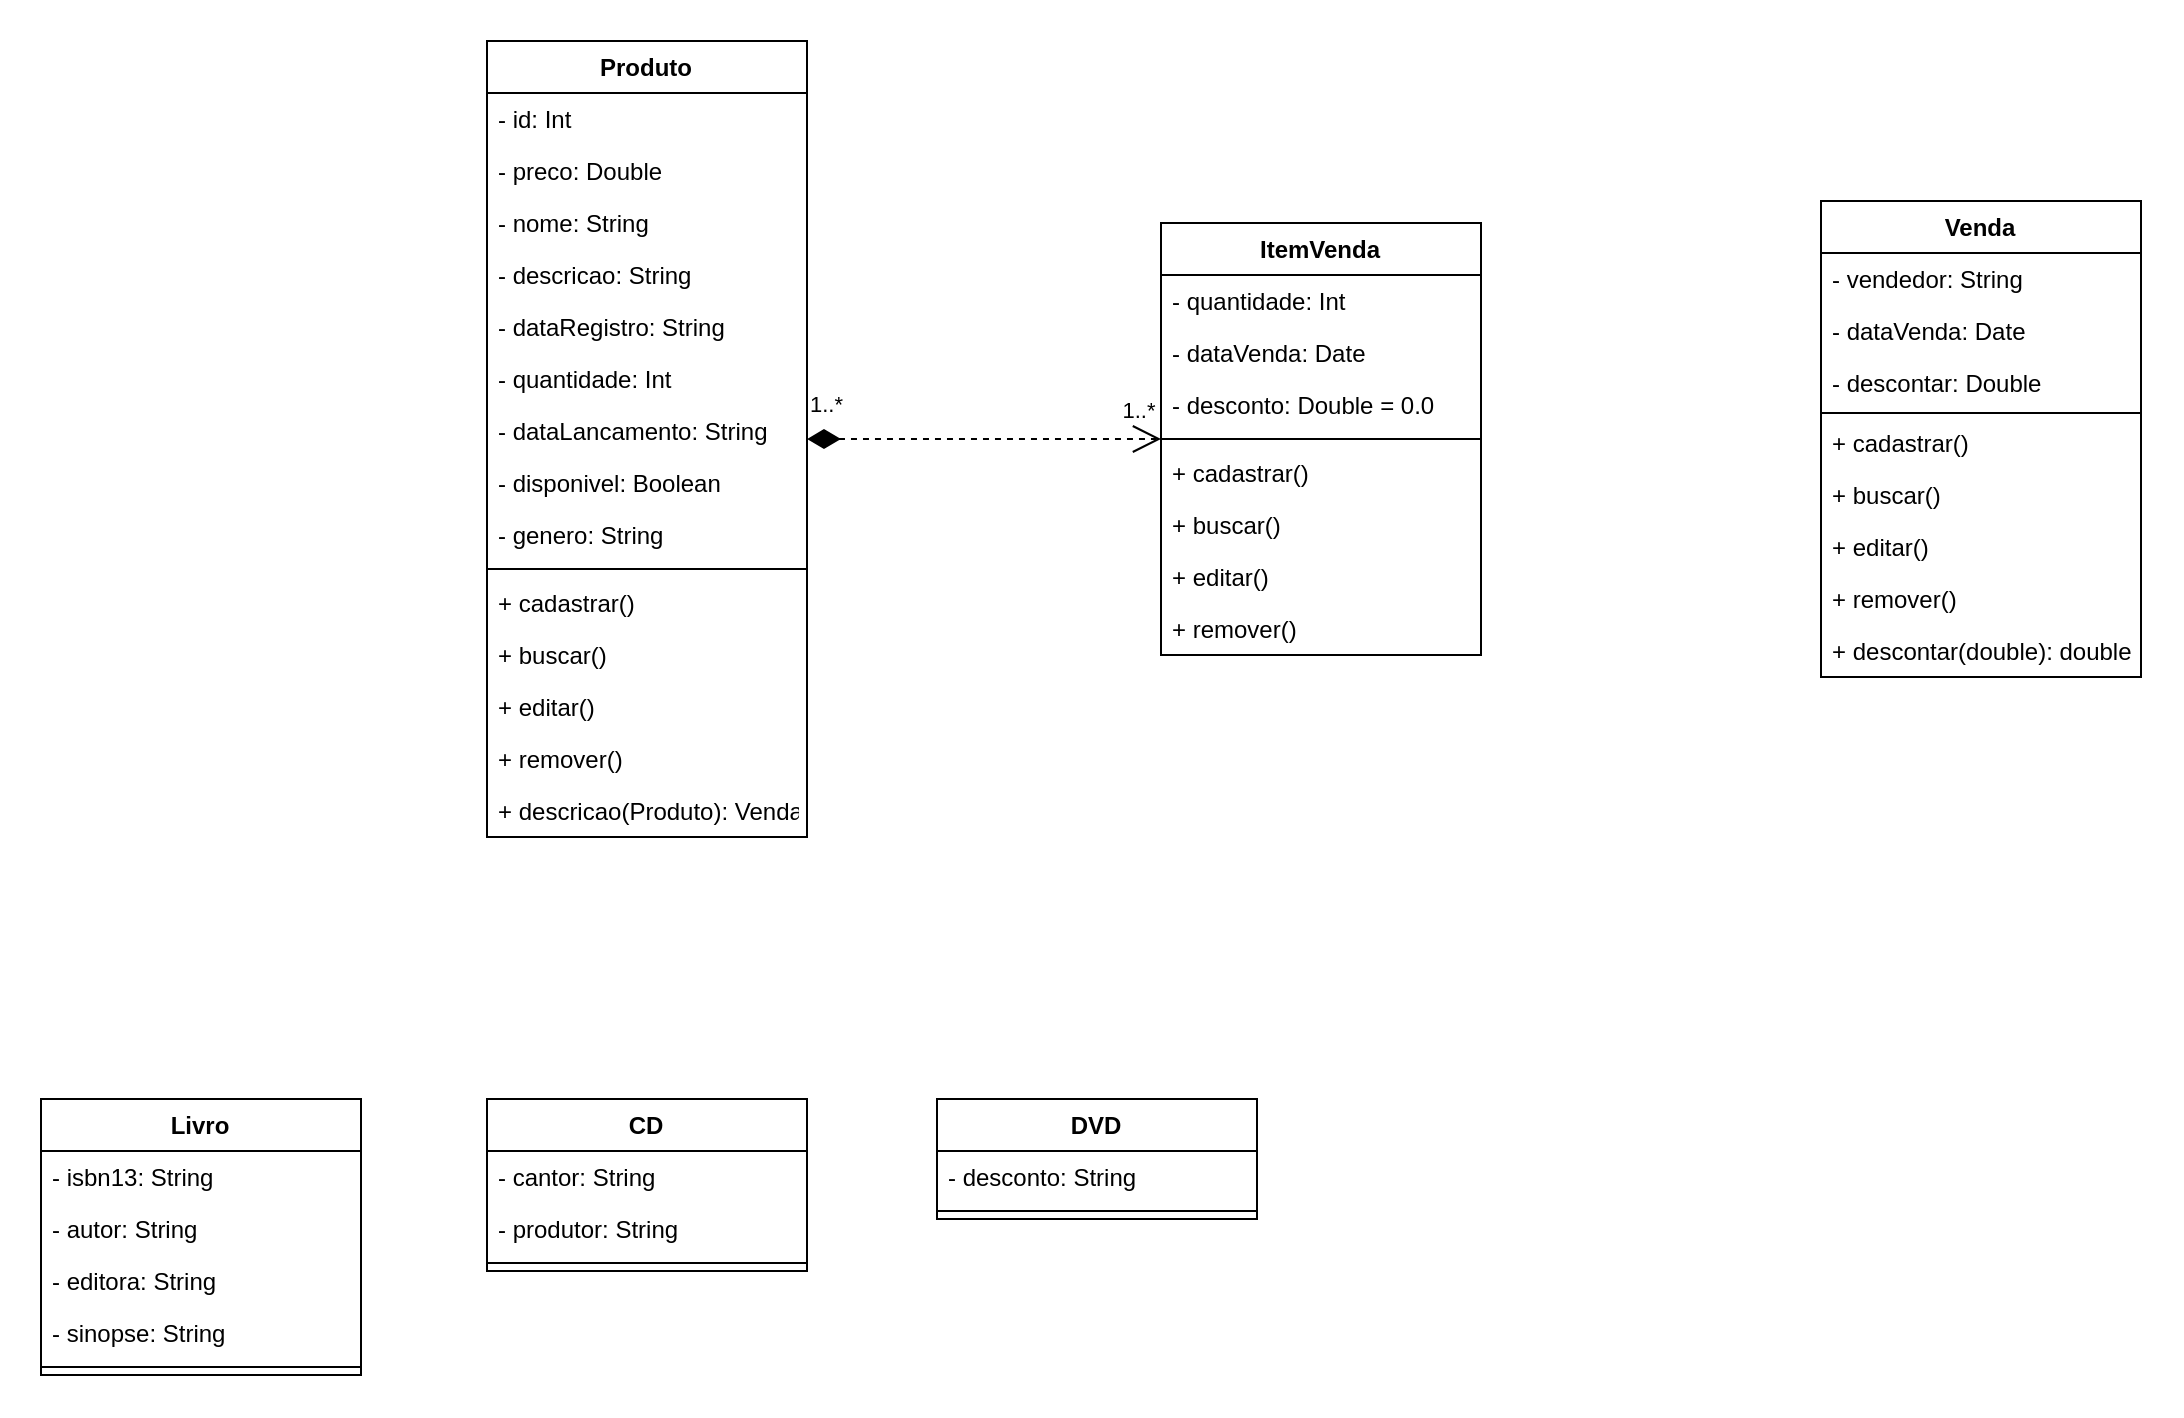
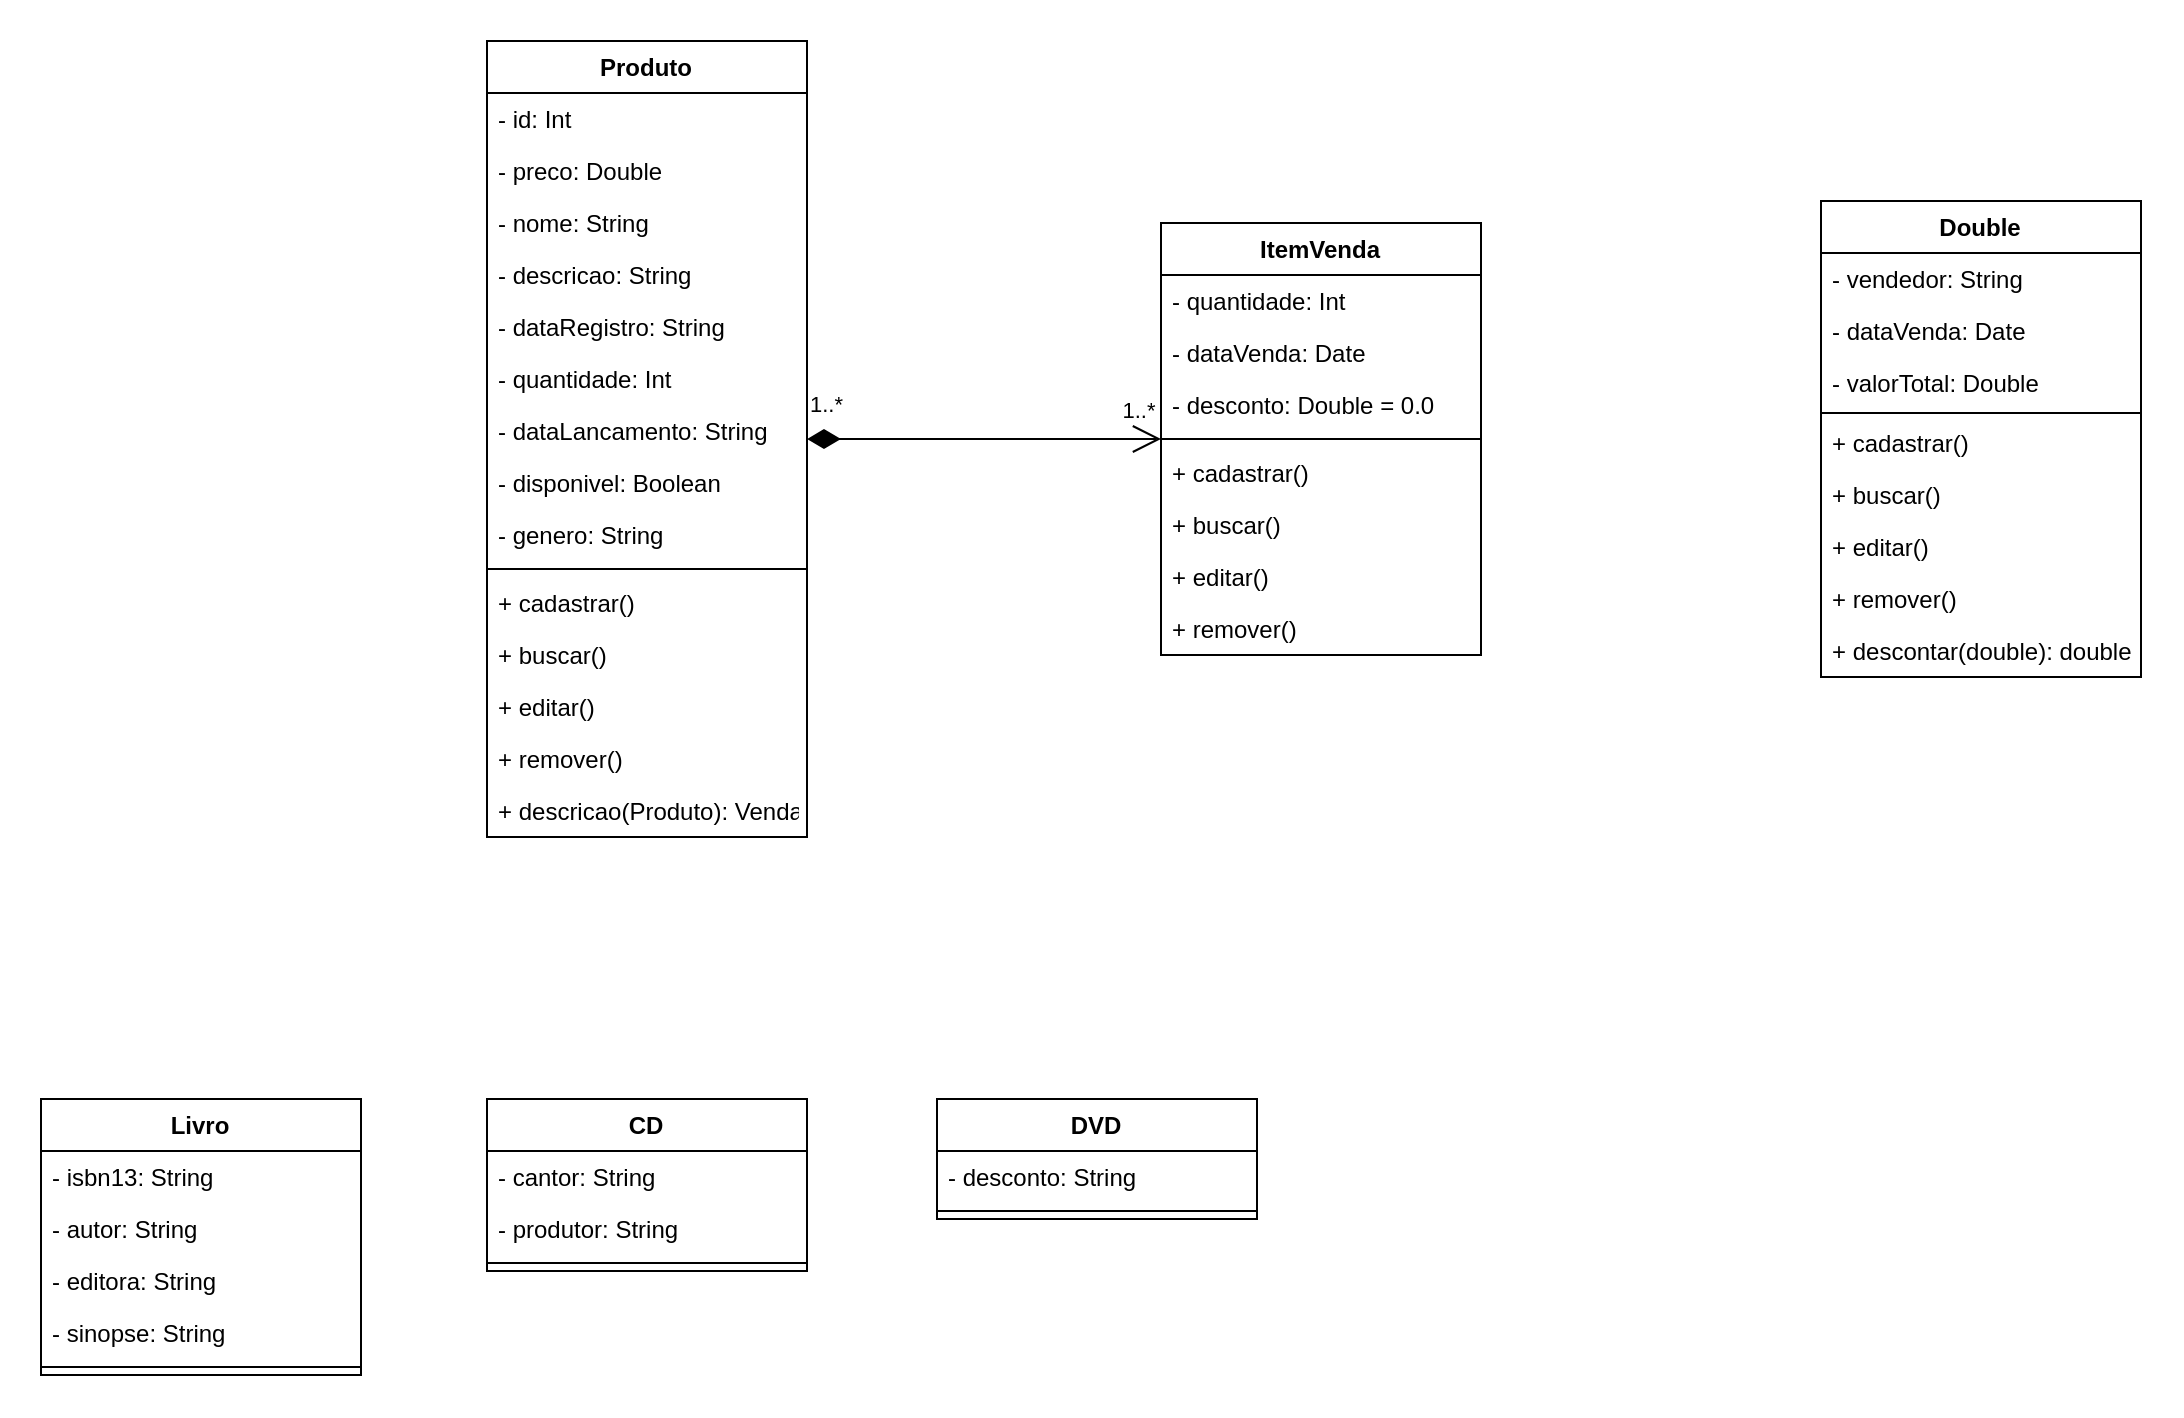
node "Venda": label "Venda" -> "Double"
node "- descontar: Double": label "- descontar: Double" -> "- valorTotal: Double"
edge "Produto" -- "ItemVenda": style dashed -> solid
